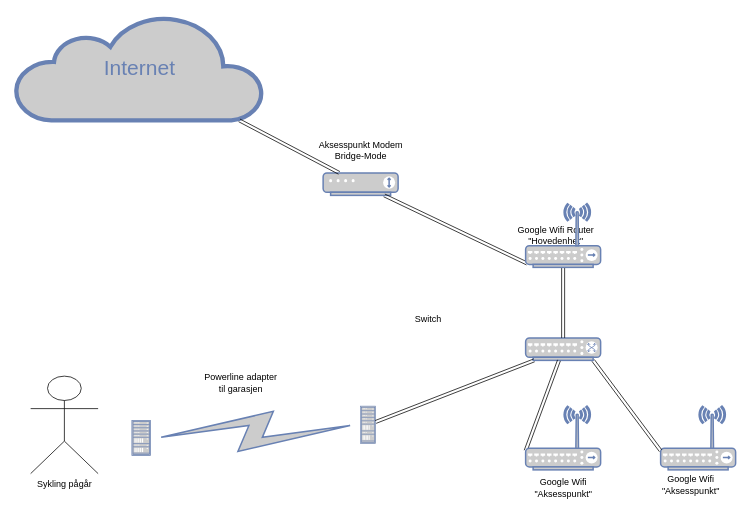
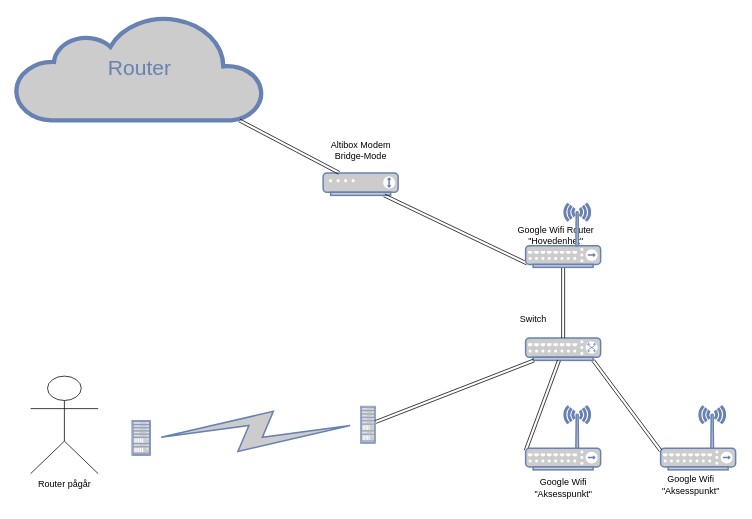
node "Internet": label "Internet" -> "Router"
node "Aksesspunkt Modem Bridge-Mode": label "Aksesspunkt Modem Bridge-Mode" -> "Altibox Modem Bridge-Mode"
node "Switch": moved (428, 319) -> (533, 319)
node "Powerline adapter til garasjen": removed
node "Sykling pågår": label "Sykling pågår" -> "Router pågår"
